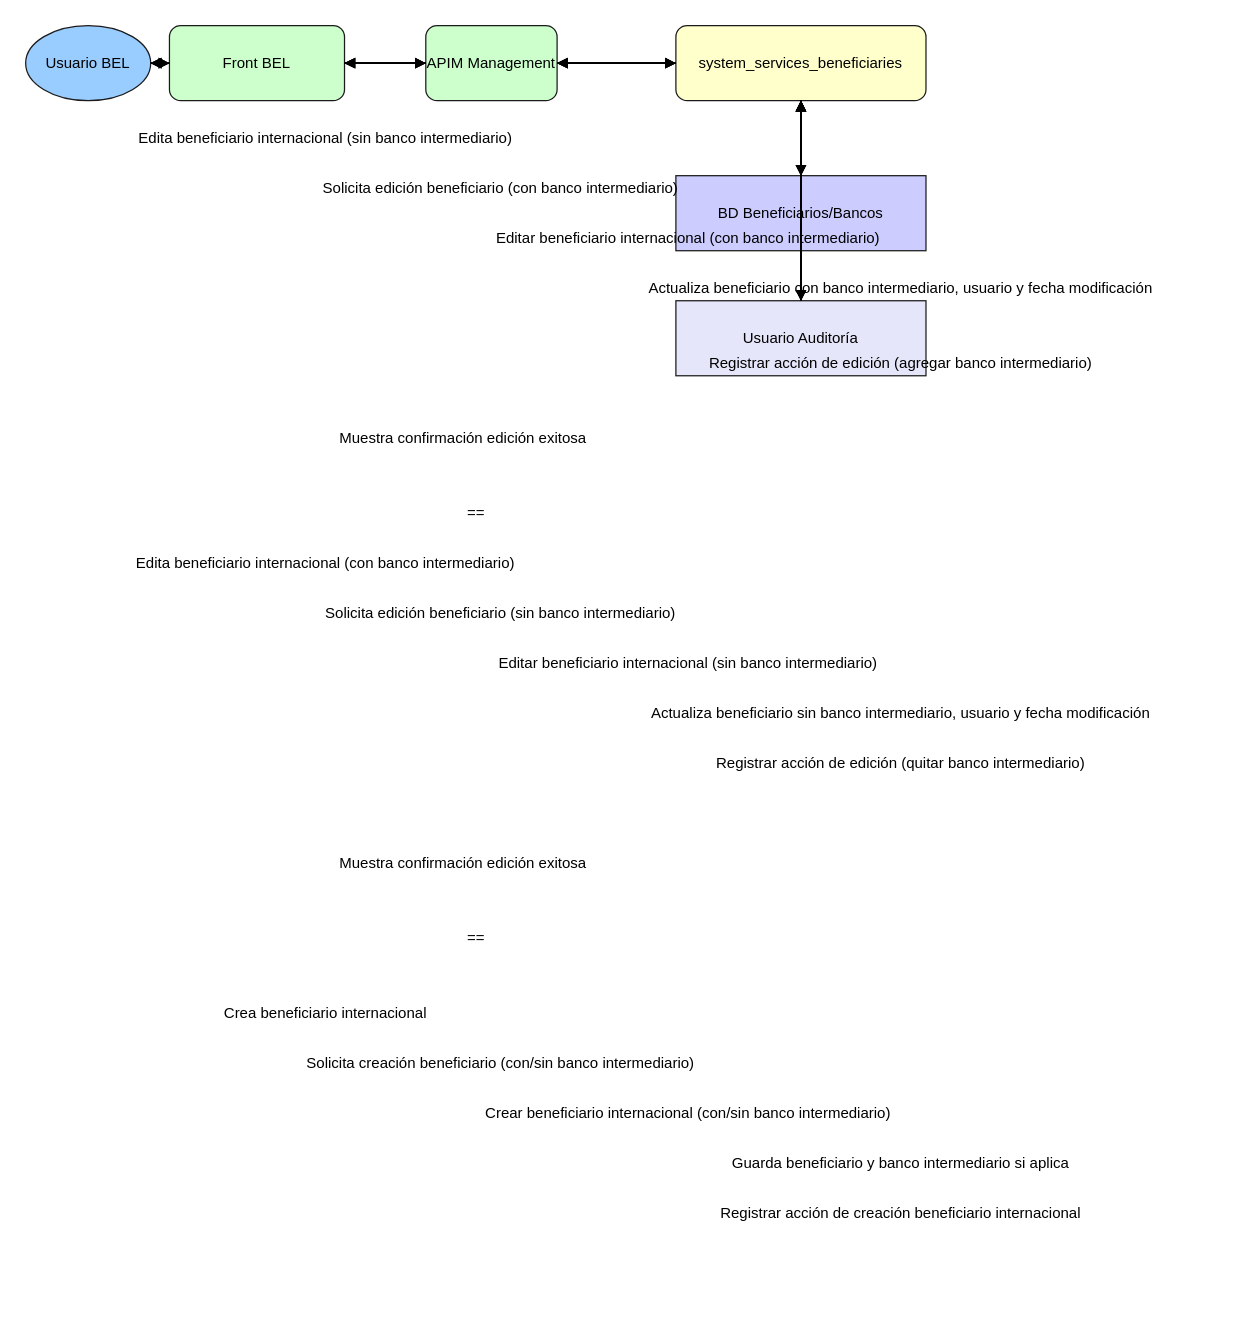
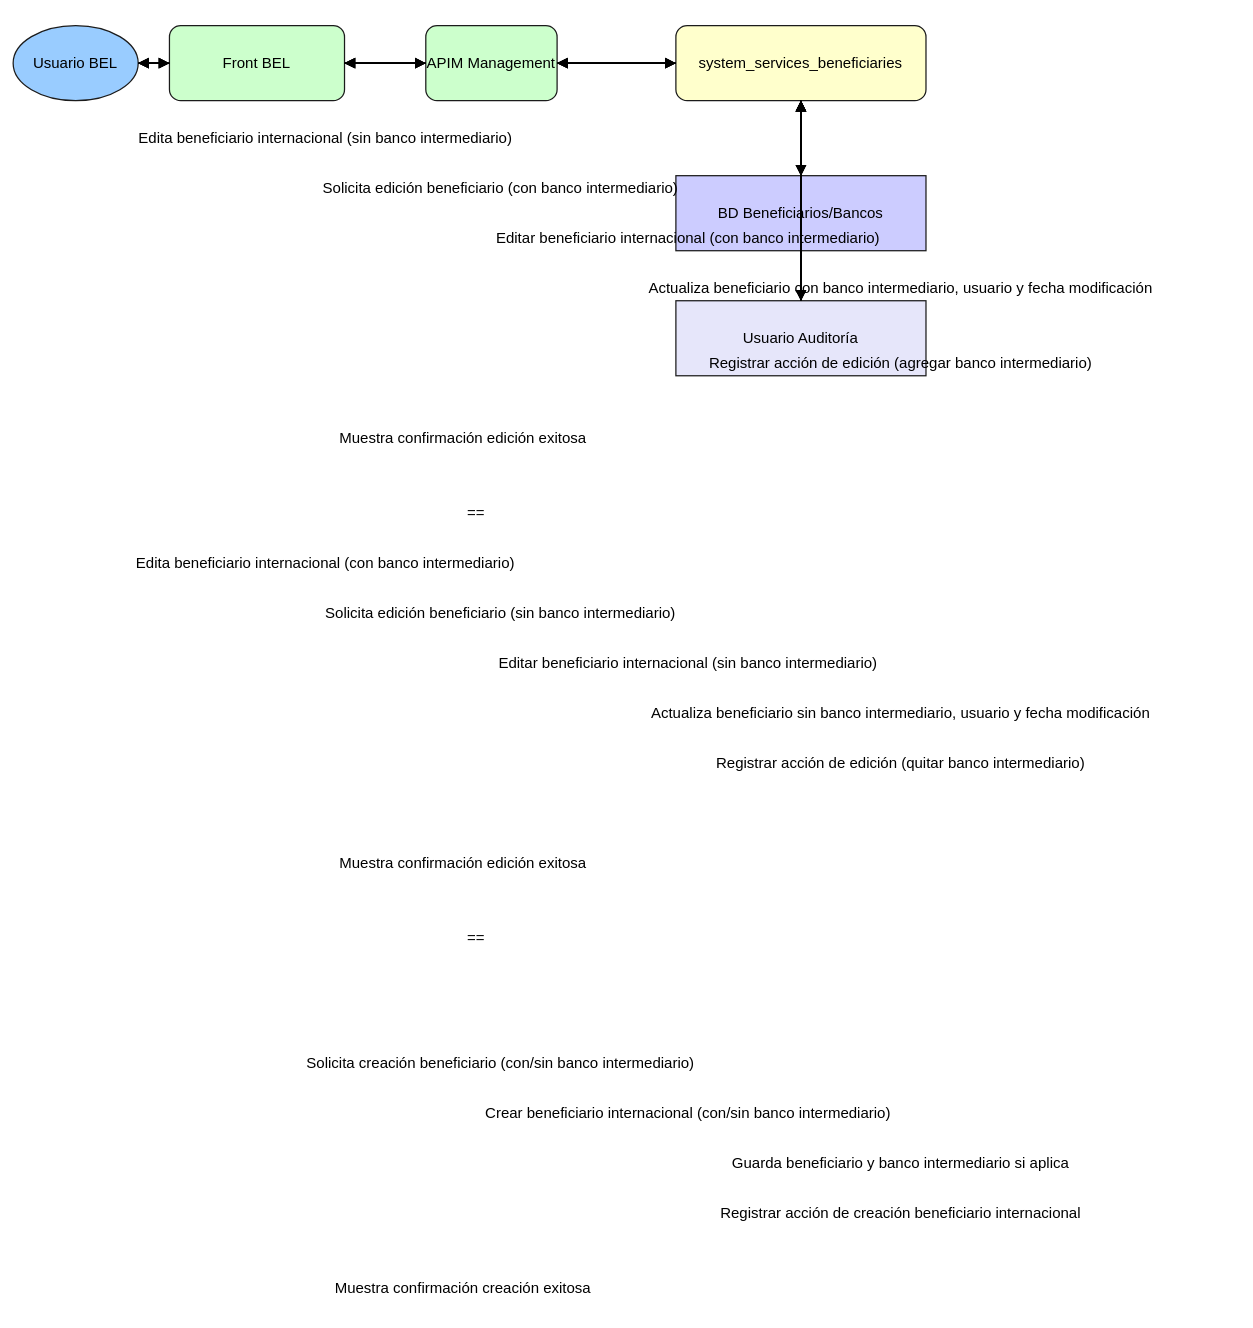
node "Usuario BEL": moved (88, 63) -> (76, 63)
node "Crea beneficiario internacional": removed
node "Muestra confirmación creación exitosa": added
